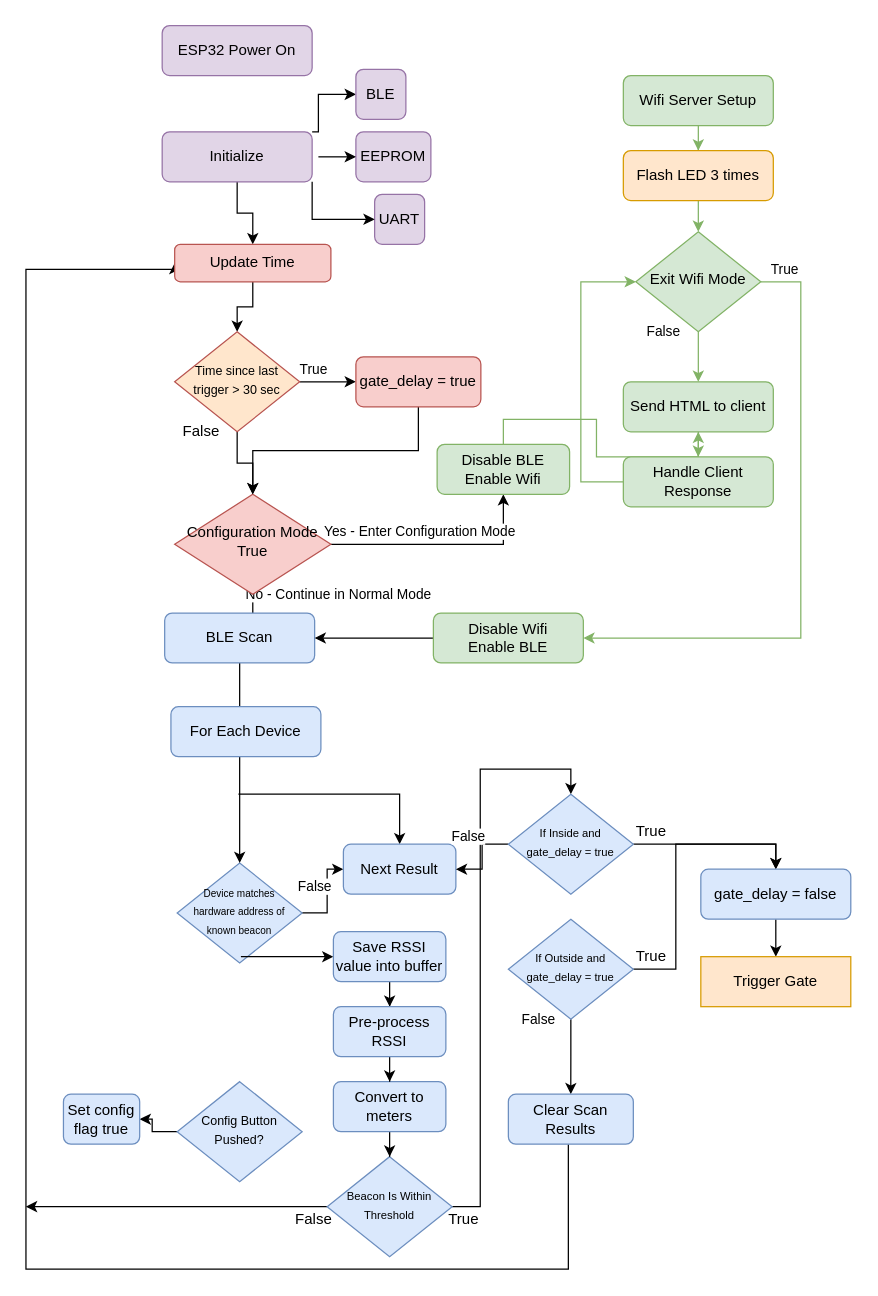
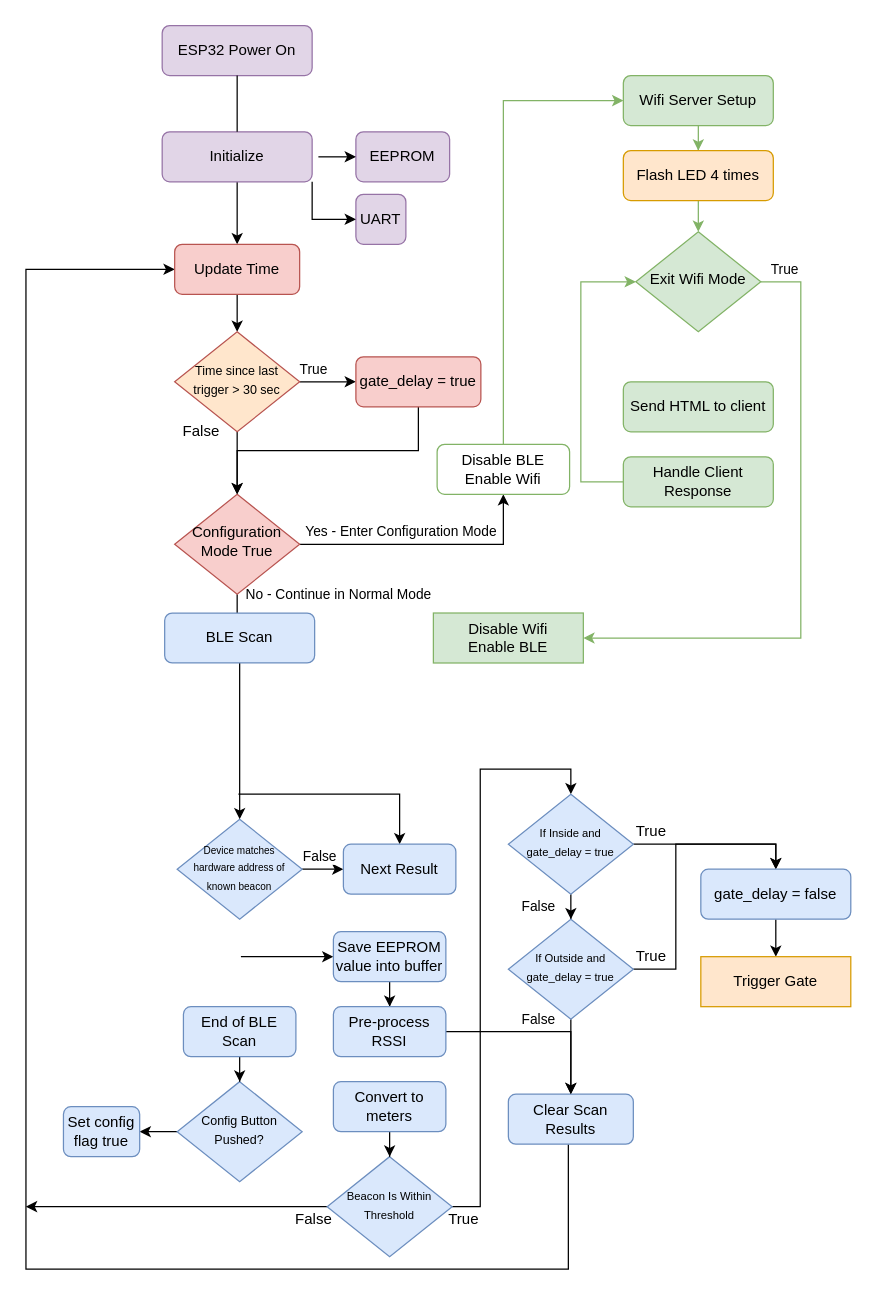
node "BLE": removed
edge "Initialize" -> "BLE": removed
edge "ESP32 Power On" -- "Initialize": added
node "EEPROM": size 75x50 -> 94x50
node "Flash LED 3 times": label "Flash LED 3 times" -> "Flash LED 4 times"
node "UART": moved (399, 219) -> (381, 219)
node "Update Time": size 156x38 -> 125x50
edge "Exit Wifi Mode" -> "Send HTML to client": removed, label "False"
edge "Disable BLE Enable Wifi" -> "Send HTML to client": now "Disable BLE Enable Wifi" -> "Wifi Server Setup"
edge "Send HTML to client" -> "Handle Client Response": removed
node "Disable BLE Enable Wifi": fillcolor #d5e8d4 -> #ffffff
node "Configuration Mode True": size 156x100 -> 125x100
edge "Disable Wifi Enable BLE" -> "BLE Scan": removed
node "Disable Wifi Enable BLE": shape rounded rectangle -> rectangle
node "For Each Device": removed
edge "If Inside and gate_delay = true" -> "Next Result": now "If Inside and gate_delay = true" -> "If Outside and gate_delay = true"
node "Device matches hardware address of known beacon": moved (239, 913) -> (239, 869)
node "Save RSSI value into buffer": label "Save RSSI value into buffer" -> "Save EEPROM value into buffer"
node "End of BLE Scan": added
edge "End of BLE Scan" -> "Config Button Pushed?": added
edge "Pre-process RSSI" -> "Convert to meters": now "Pre-process RSSI" -> "Clear Scan Results"
node "Set config flag true": moved (101, 1119) -> (101, 1132)
